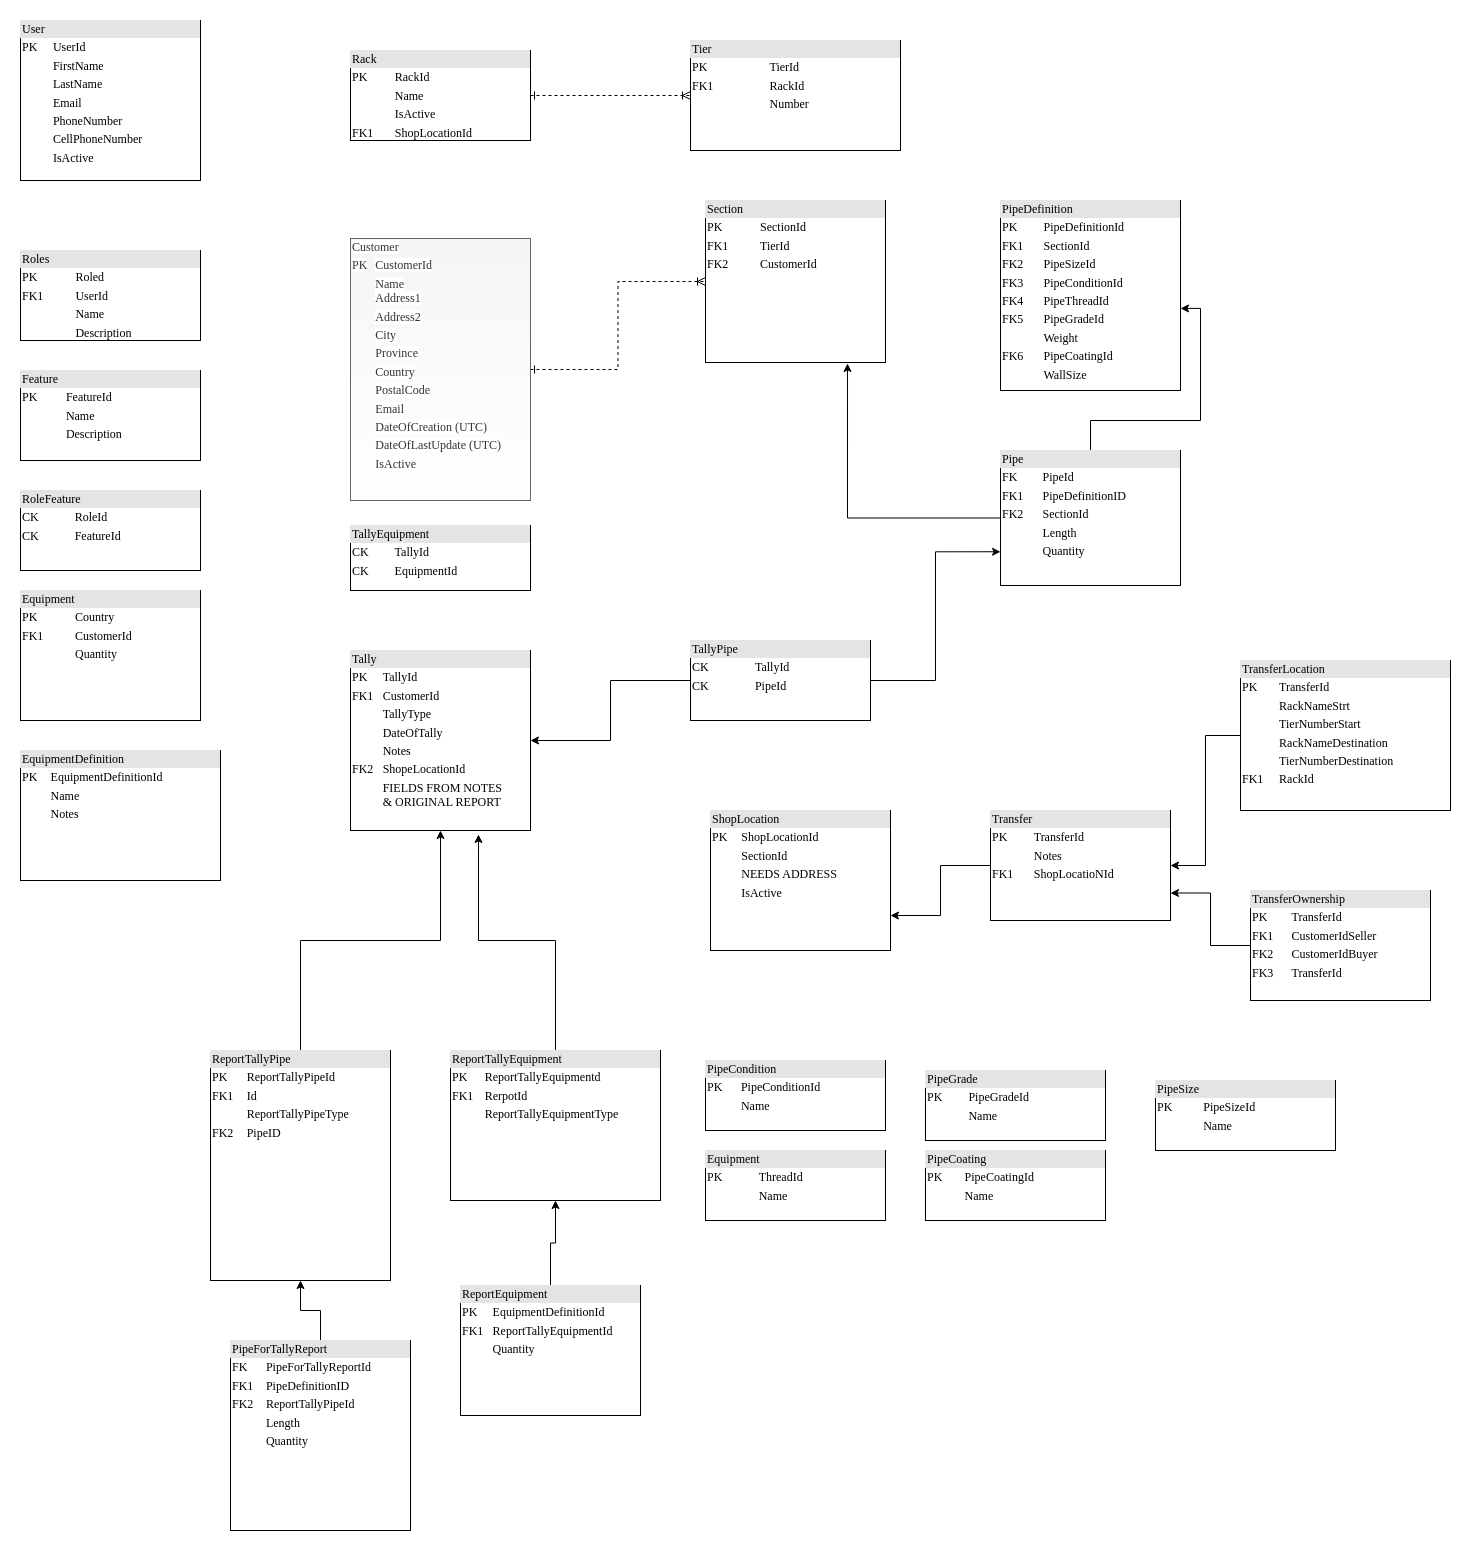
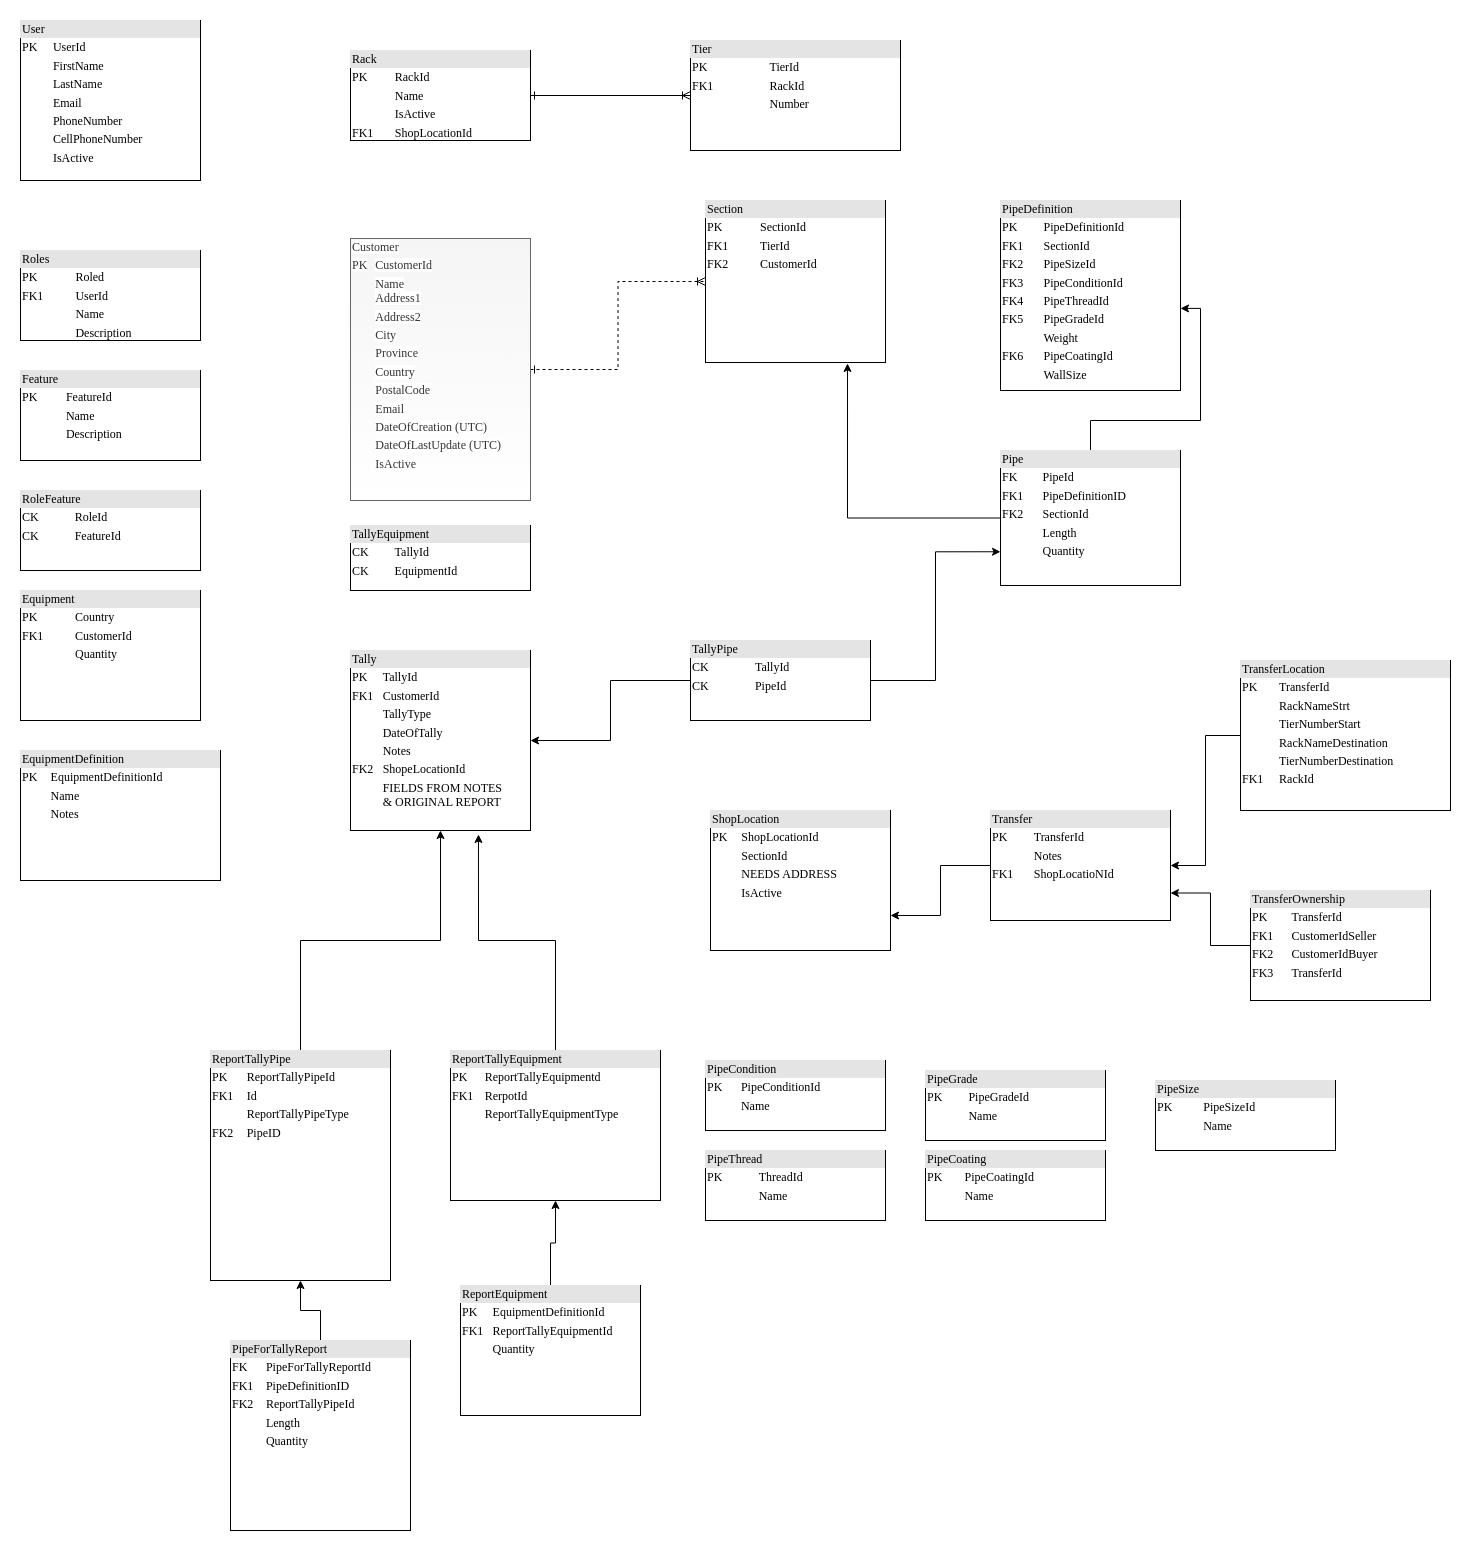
edge "Rack PK RackId Name IsActive FK1 ShopLocationId" -- "Tier PK TierId FK1 RackId Number": style dashed -> solid
node "Equipment PK ThreadId Name": label "Equipment PK ThreadId Name" -> "PipeThread PK ThreadId Name"
